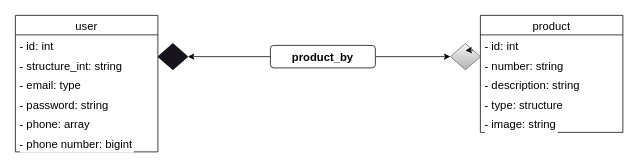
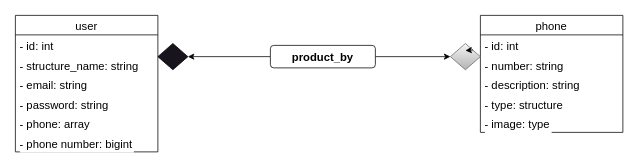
node "product": label "product" -> "phone"
node "- structure_int: string": label "- structure_int: string" -> "- structure_name: string"
node "- email: type": label "- email: type" -> "- email: string"
node "- image: string": label "- image: string" -> "- image: type"
